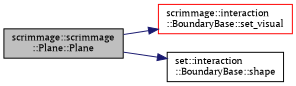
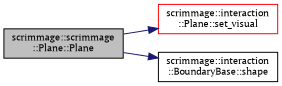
node "scrimmage::interaction ::BoundaryBase::set_visual": label "scrimmage::interaction ::BoundaryBase::set_visual" -> "scrimmage::interaction ::Plane::set_visual"
node "set::interaction ::BoundaryBase::shape": label "set::interaction ::BoundaryBase::shape" -> "scrimmage::interaction ::BoundaryBase::shape"
